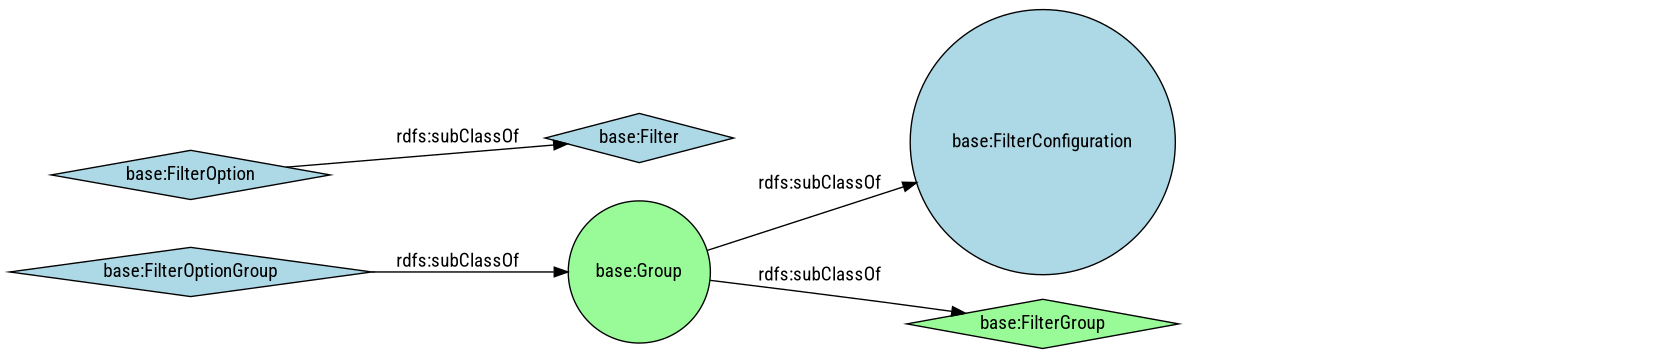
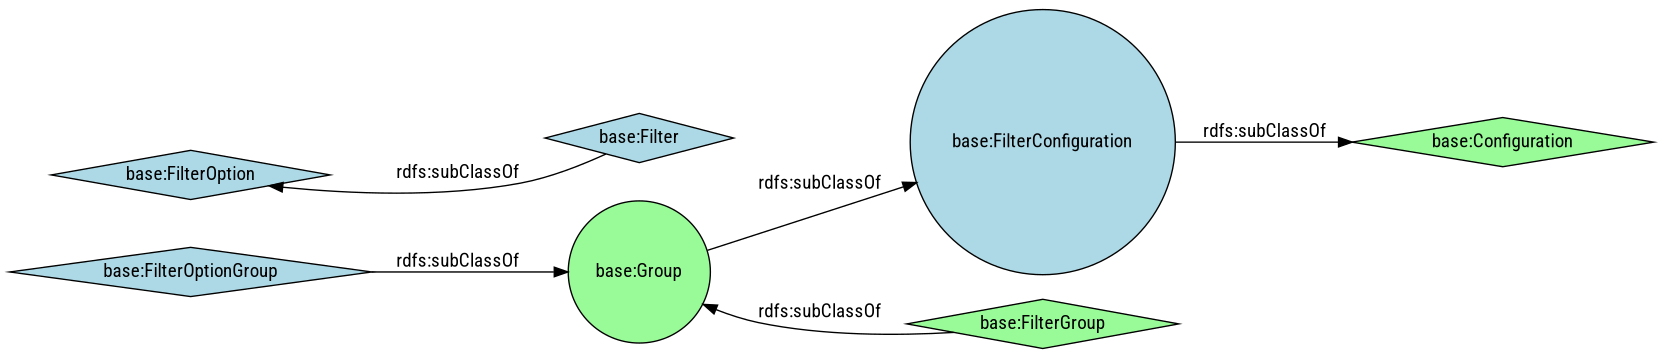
node "base:Configuration": added
edge "base:FilterOption" -> "base:Filter": reversed
edge "base:Group" -> "base:FilterGroup": reversed
